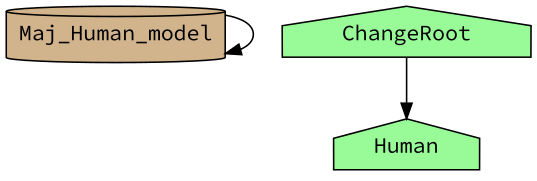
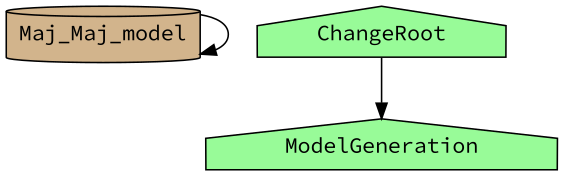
node "Maj_Human_model": label "Maj_Human_model" -> "Maj_Maj_model"
node "Human": label "Human" -> "ModelGeneration"
